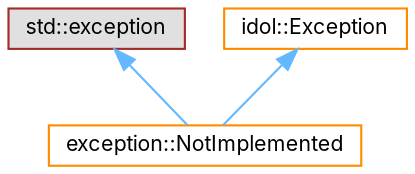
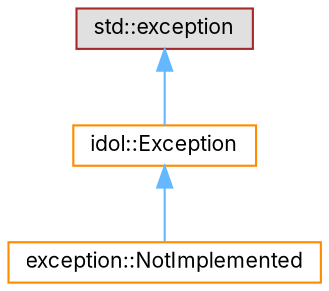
edge "exception::NotImplemented" -> "std::exception": now "idol::Exception" -> "std::exception"
